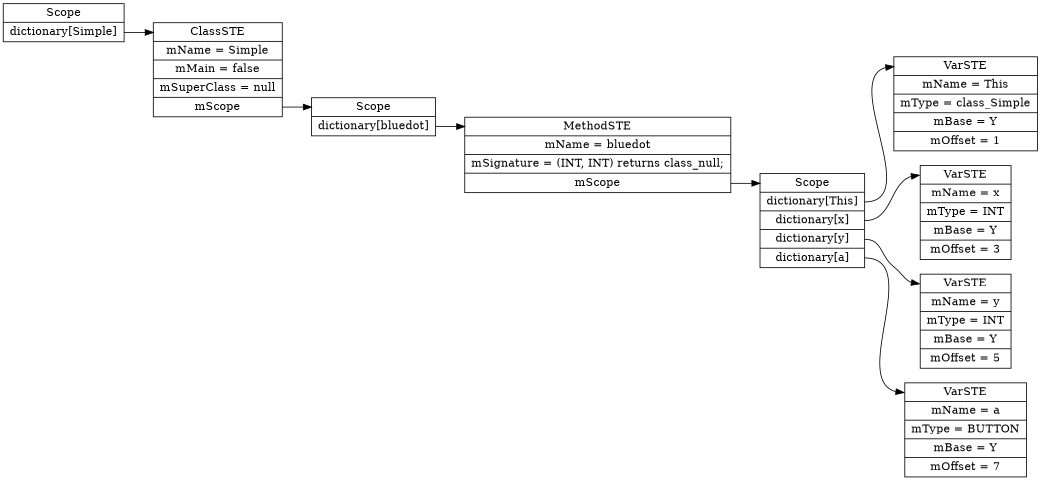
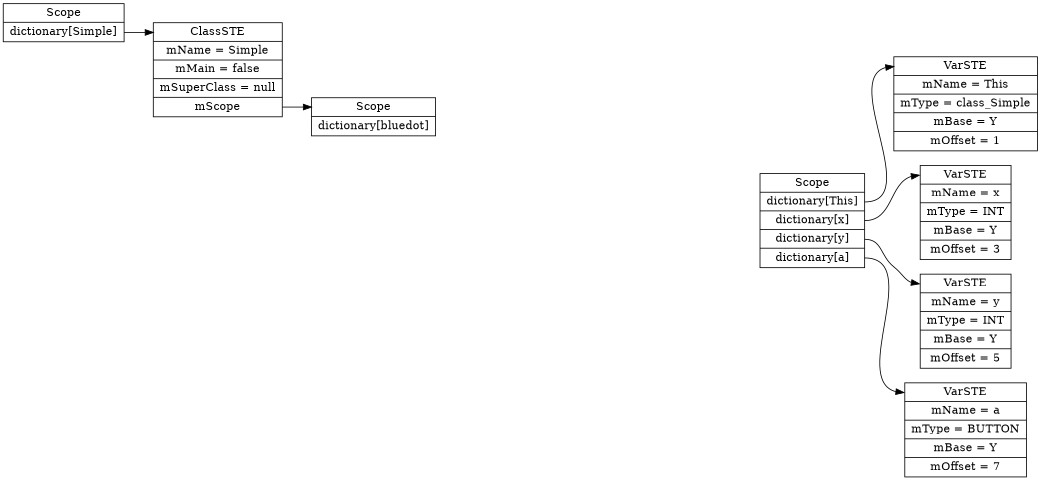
node "MethodSTE": removed
